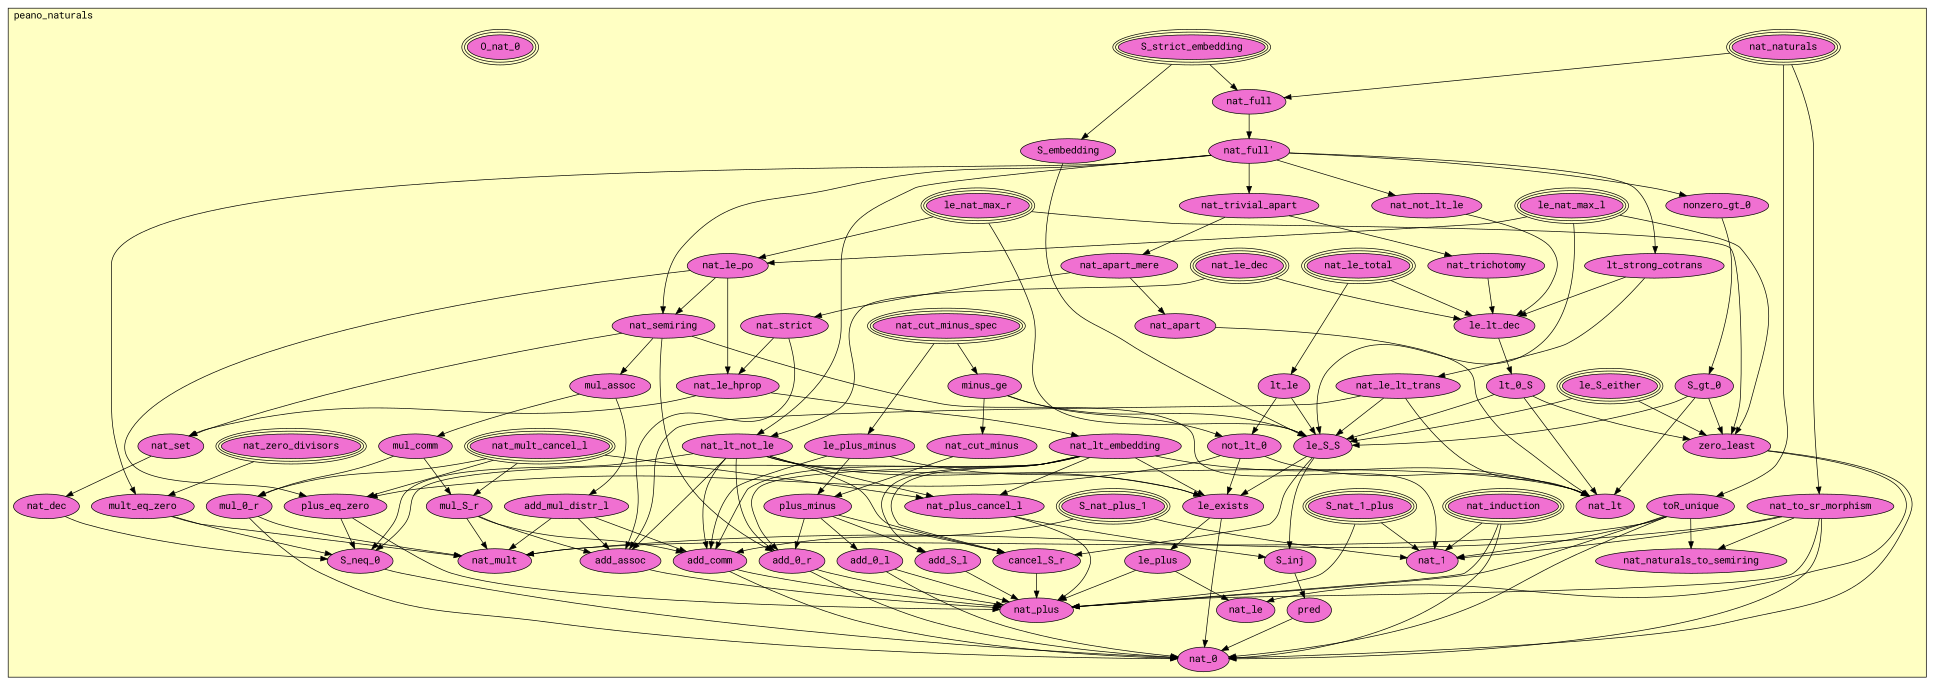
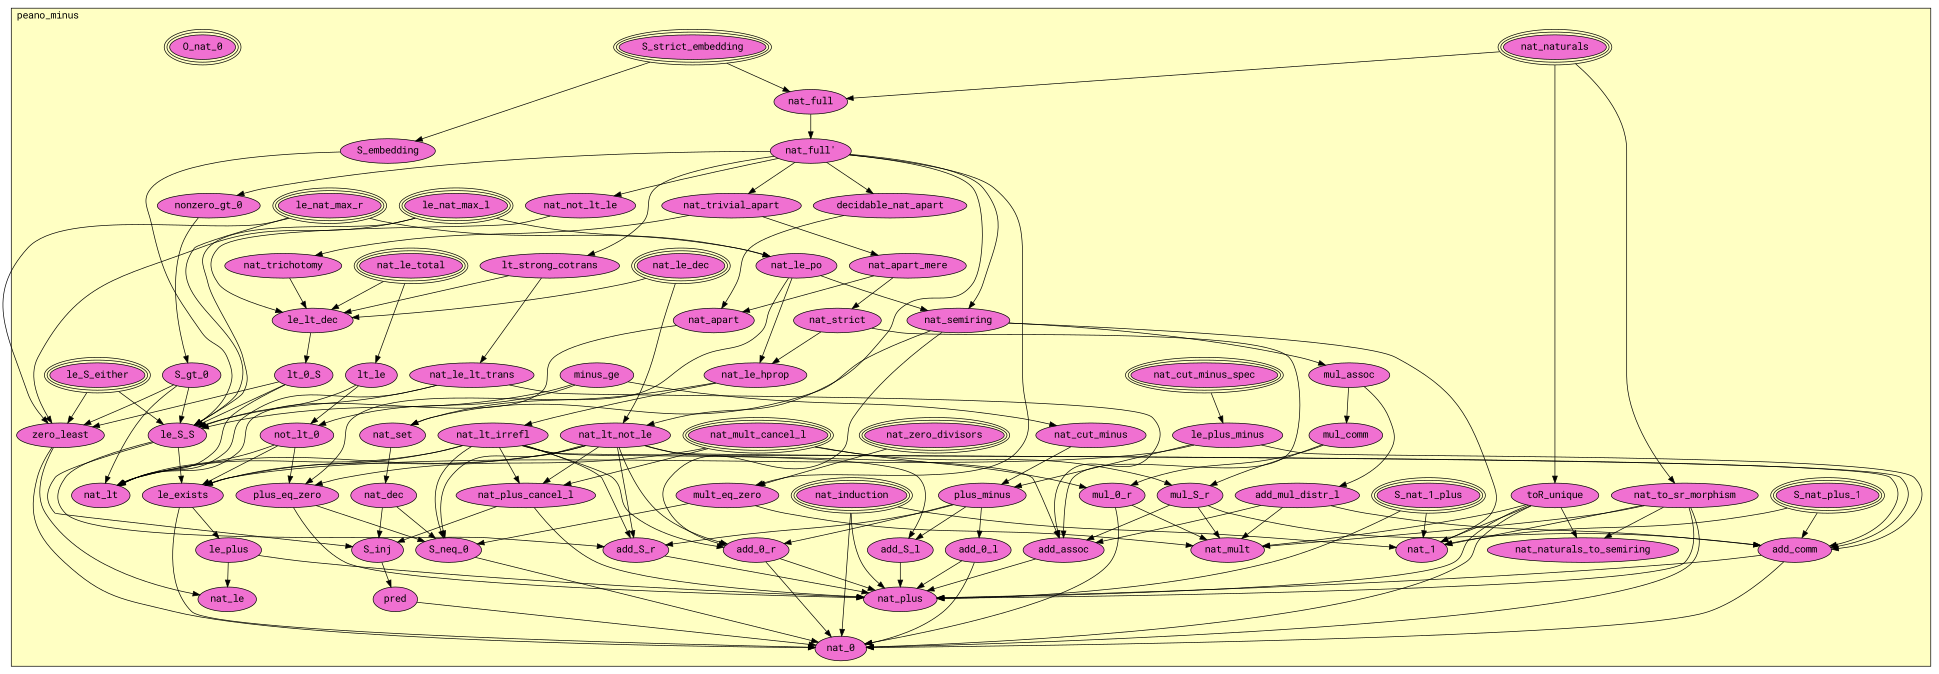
cluster "peano_naturals": label "peano_naturals" -> "peano_minus"
node "decidable_nat_apart": added
edge "nat_cut_minus_spec" -> "minus_ge": removed
node "nat_lt_embedding": label "nat_lt_embedding" -> "nat_lt_irrefl"
edge "nat_dec" -> "S_inj": added
node "cancel_S_r": label "cancel_S_r" -> "add_S_r"
